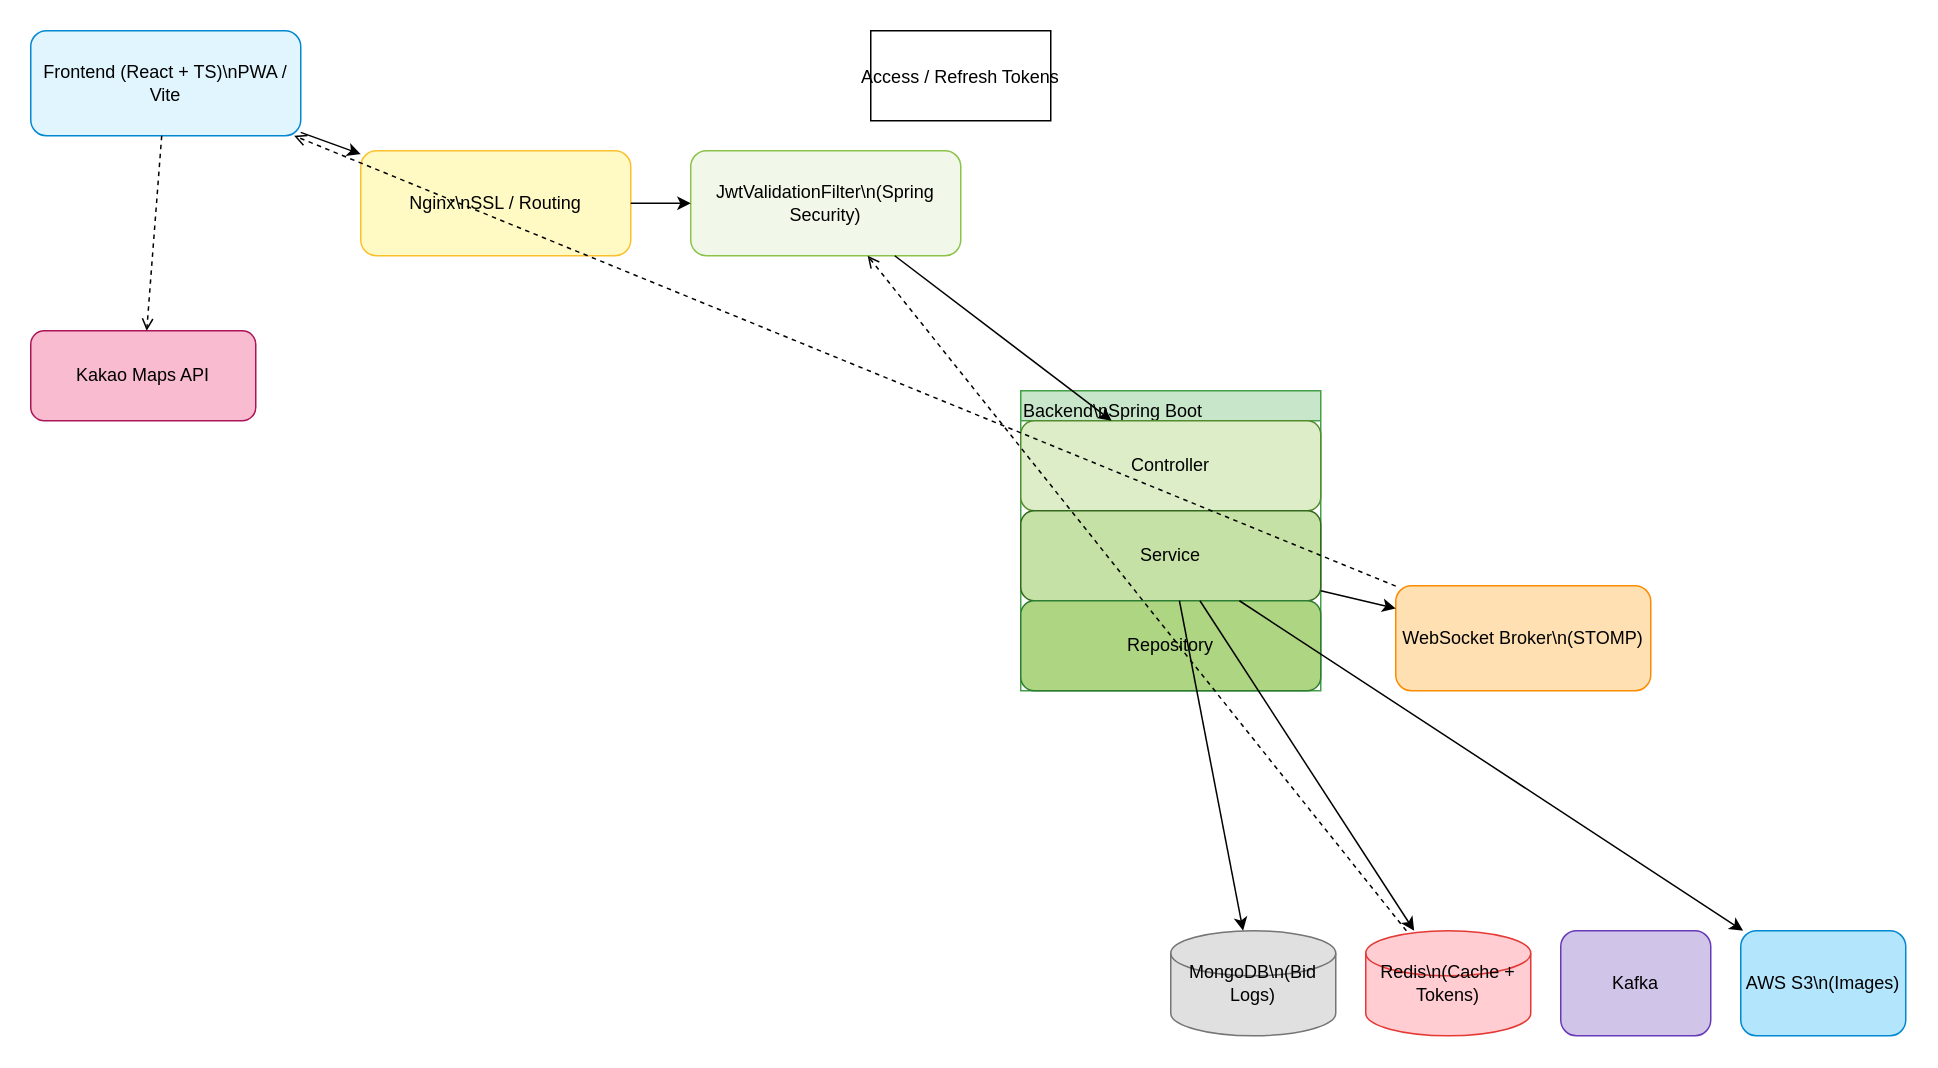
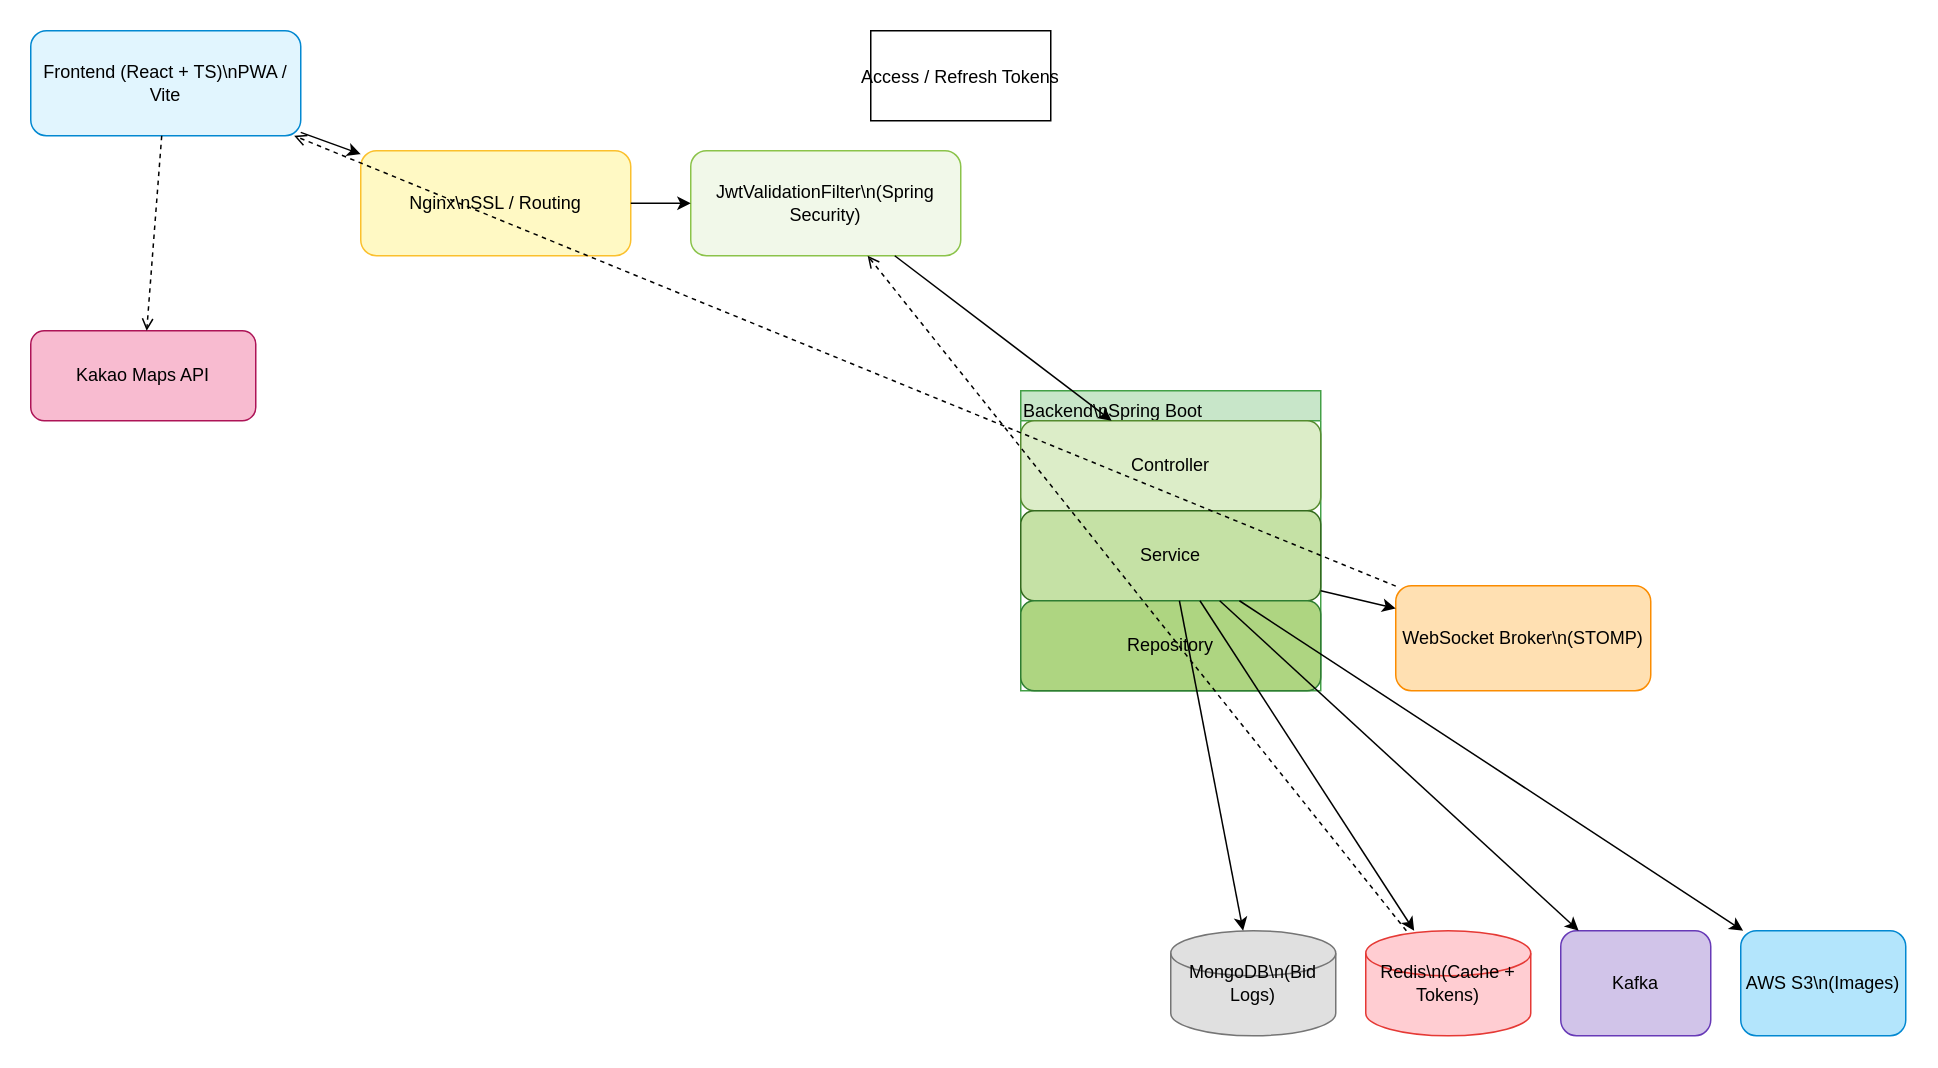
edge "Service" -> "Kafka": added
